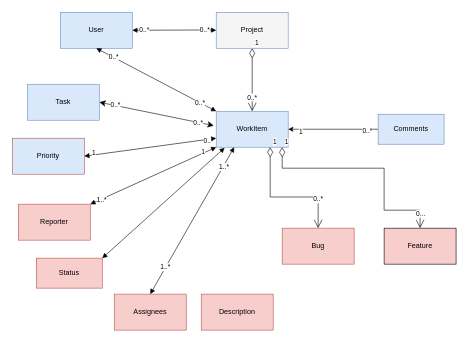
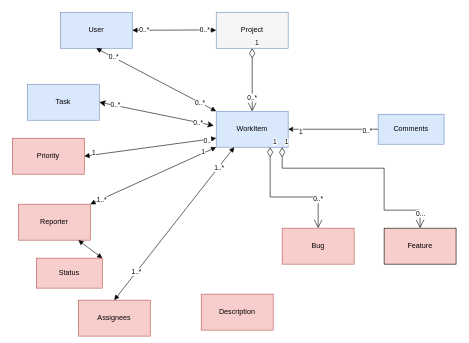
node "Priority": fillcolor #dae8fc -> #f8cecc
edge "WorkItem" -- "Status": now "Reporter" -- "Status"
node "Assignees": moved (150, 312) -> (114, 318)
